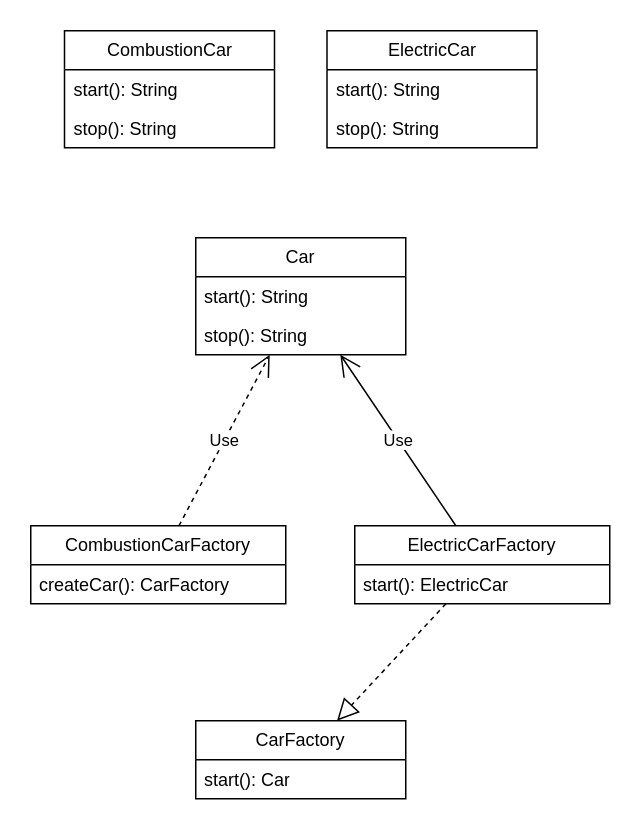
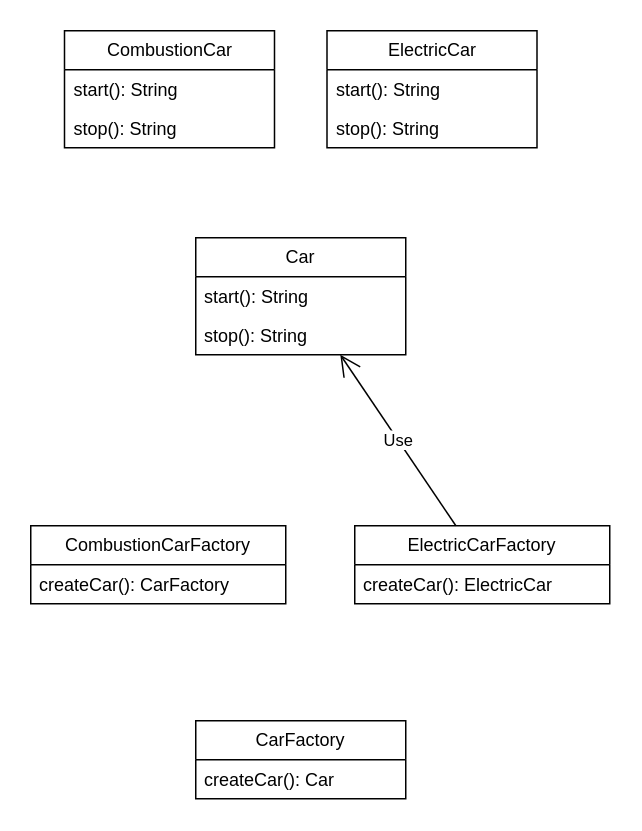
edge "CombustionCarFactory" -> "Car": removed, label "Use"
node "start(): ElectricCar": label "start(): ElectricCar" -> "createCar(): ElectricCar"
edge "ElectricCarFactory" -> "CarFactory": removed
node "start(): Car": label "start(): Car" -> "createCar(): Car"
